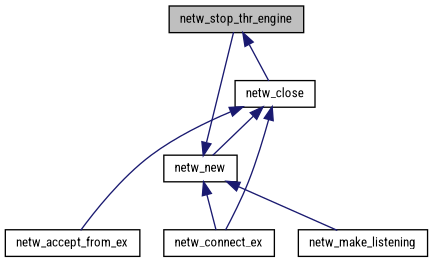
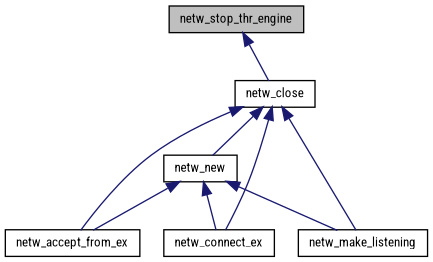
edge "netw_stop_thr_engine" -> "netw_new": now "netw_accept_from_ex" -> "netw_new"
edge "netw_make_listening" -> "netw_close": added
